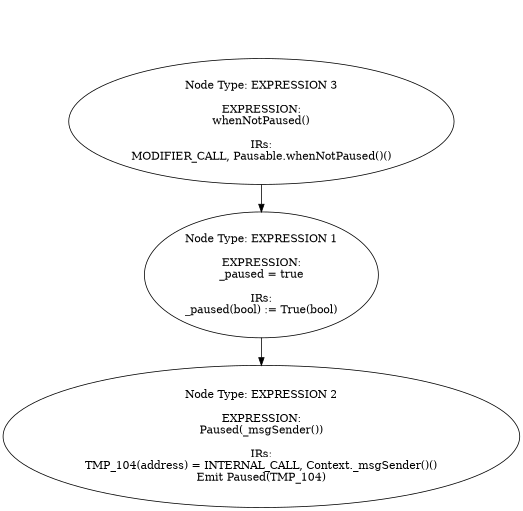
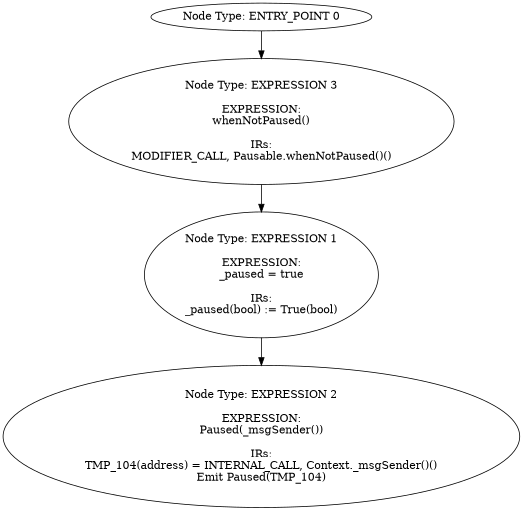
node "Node Type: ENTRY_POINT 0": added
